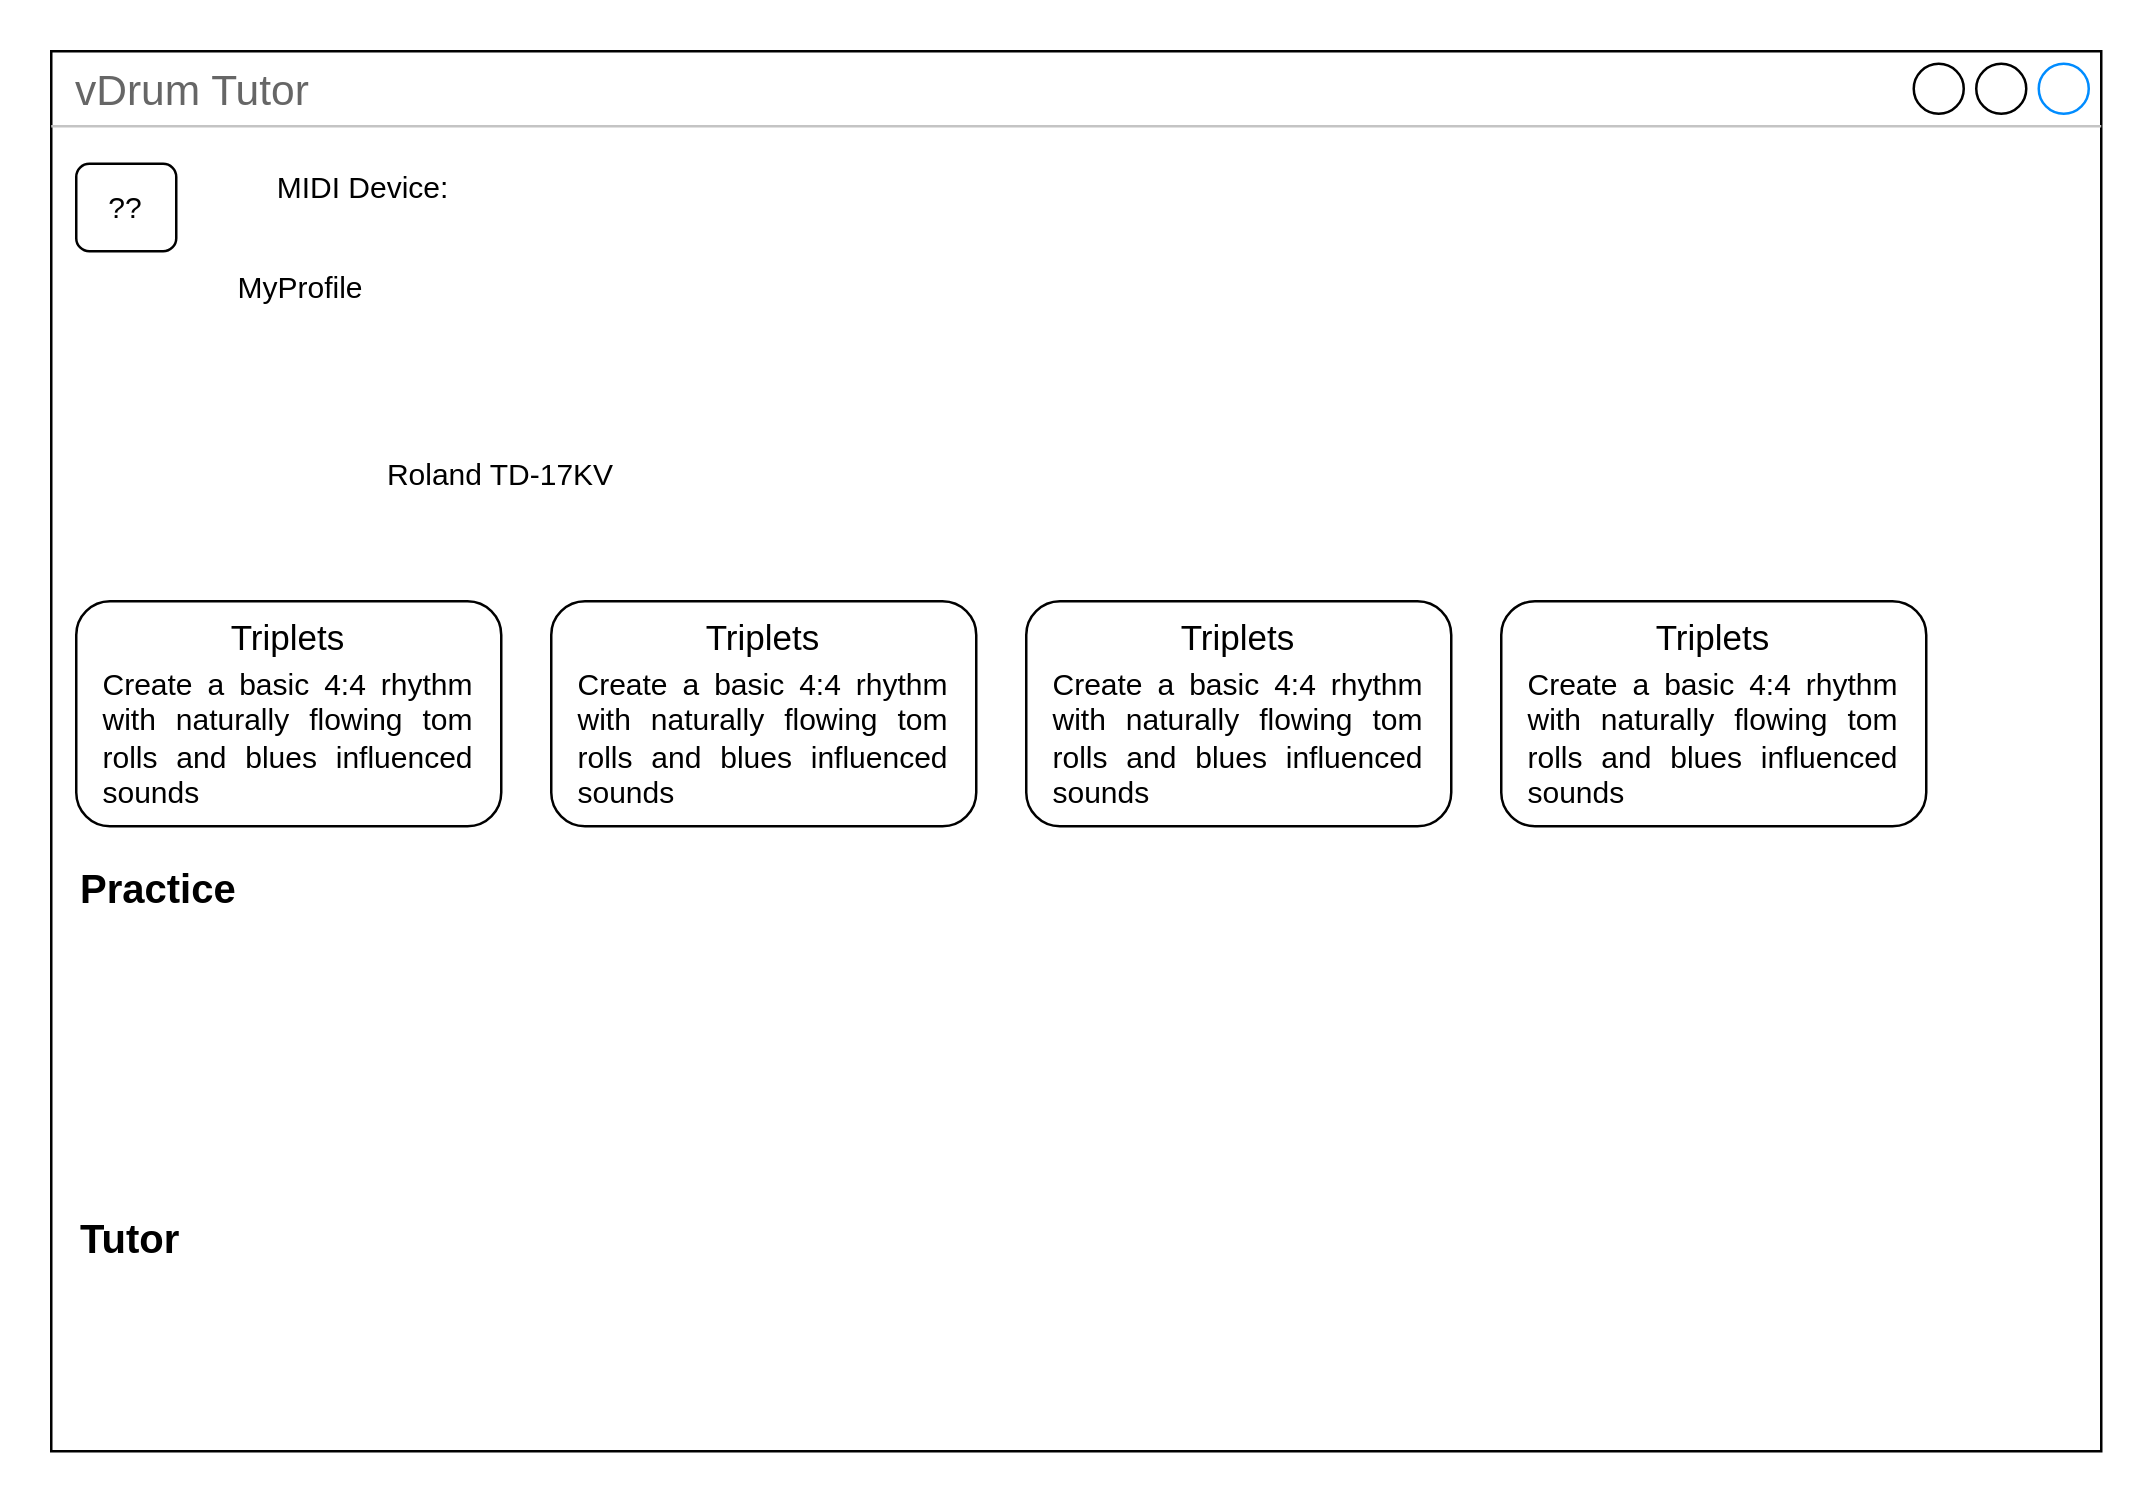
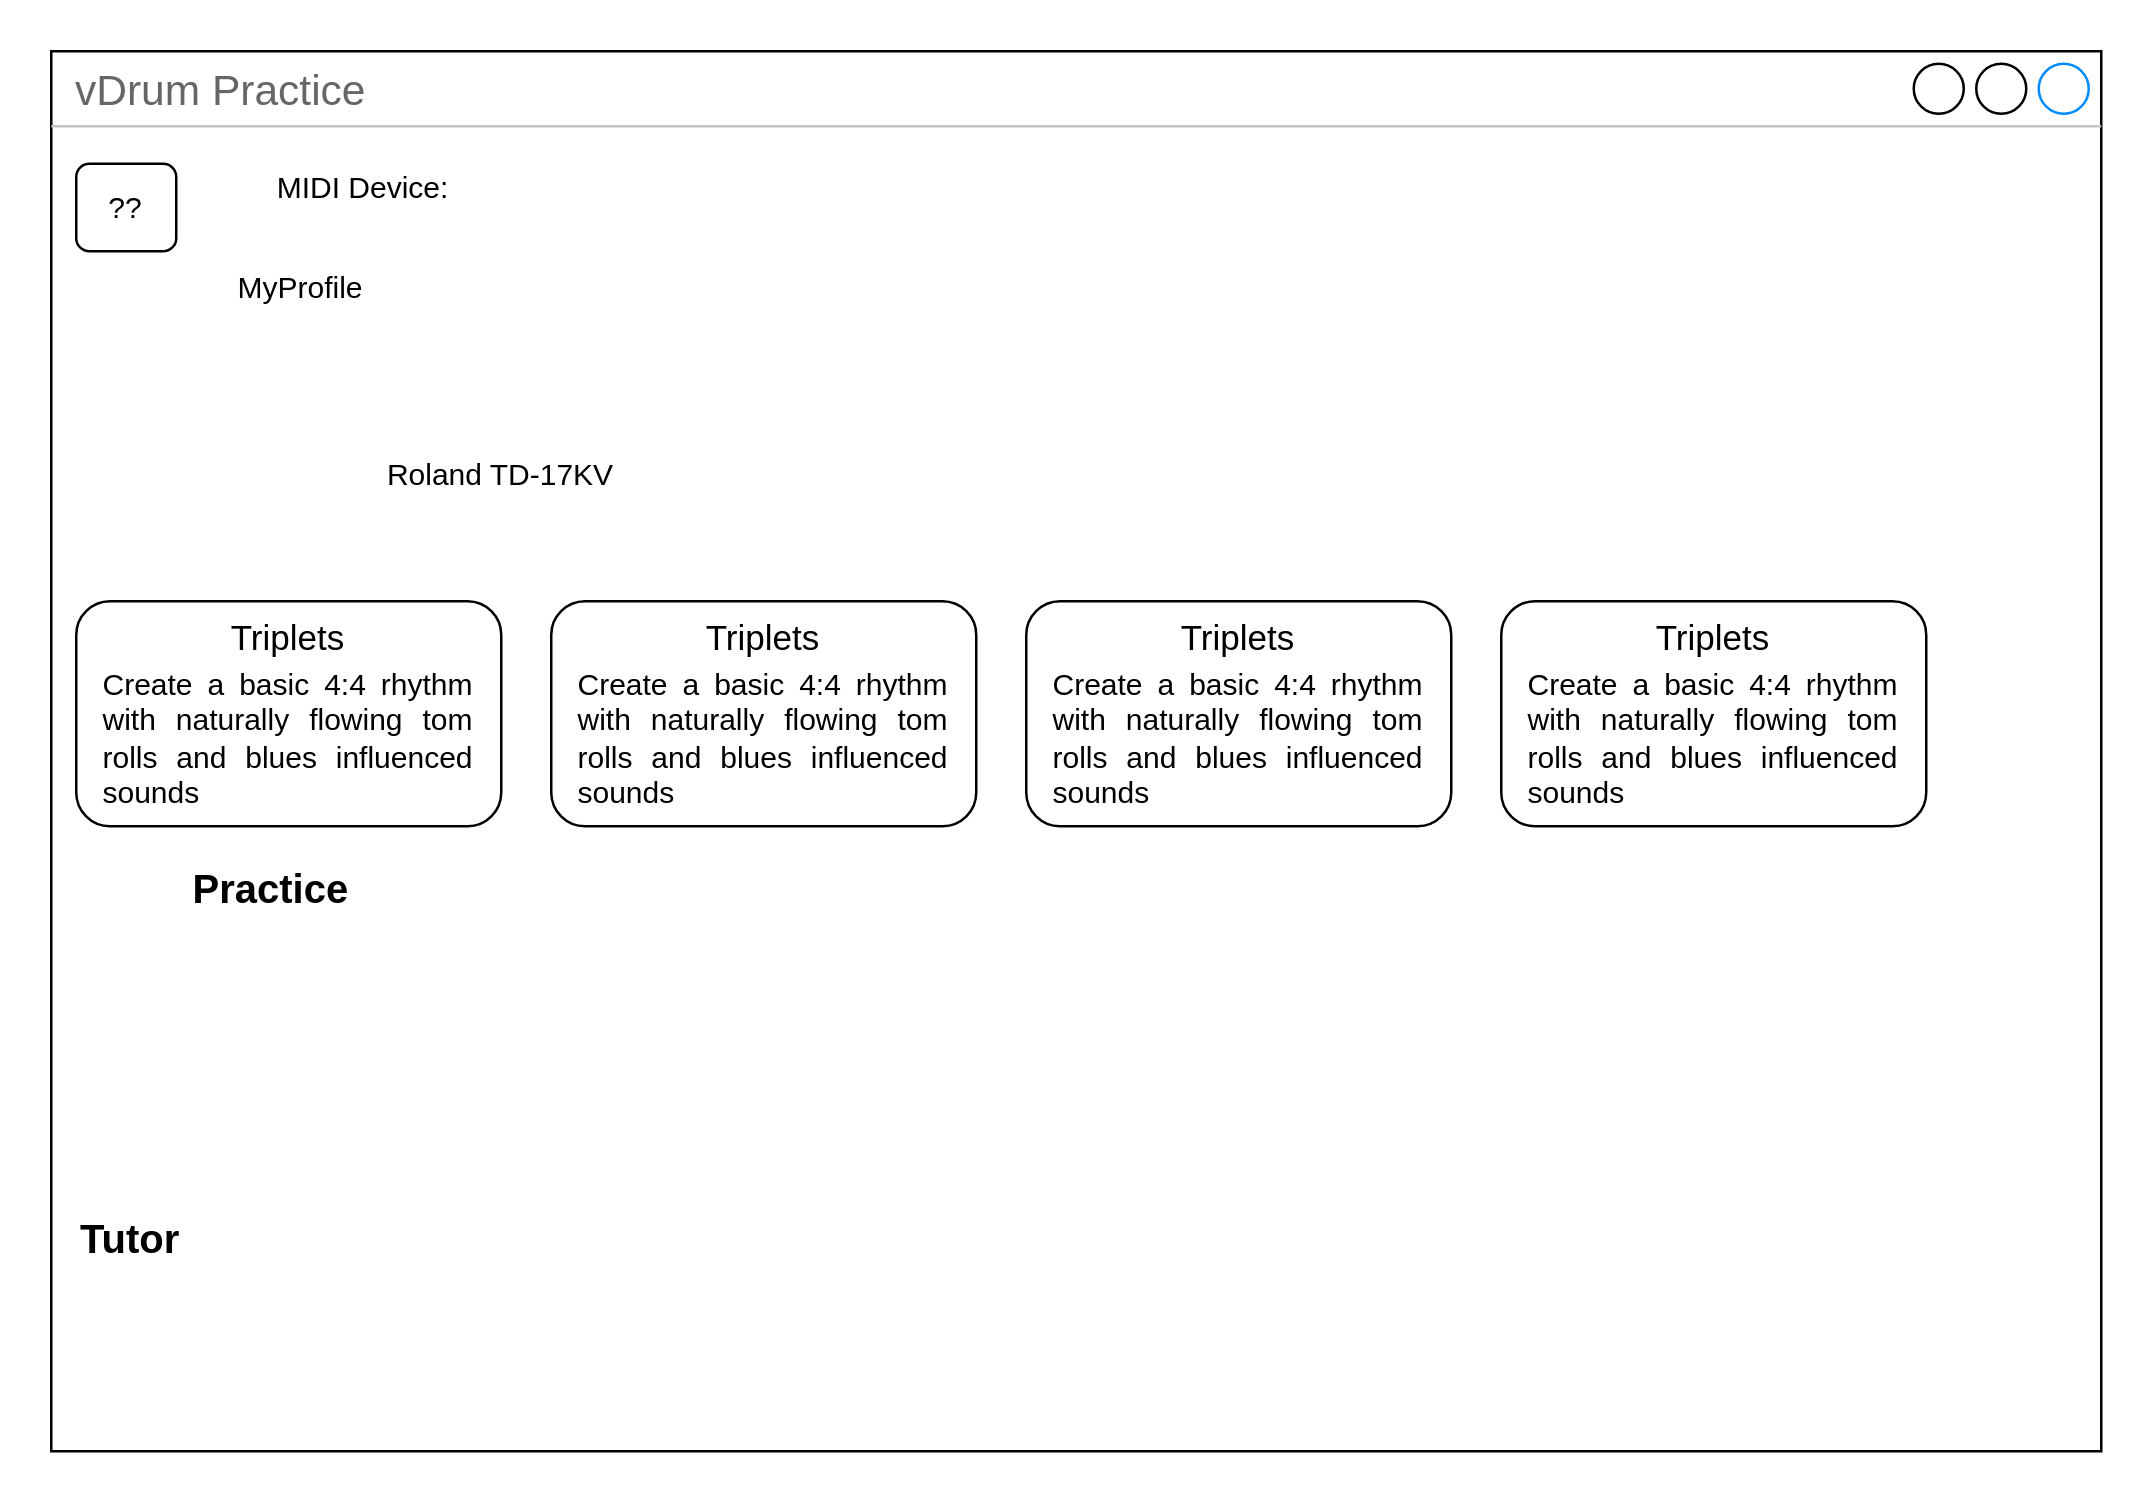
node "vDrum Tutor": label "vDrum Tutor" -> "vDrum Practice"
node "Practice": moved (151, 889) -> (264, 889)
